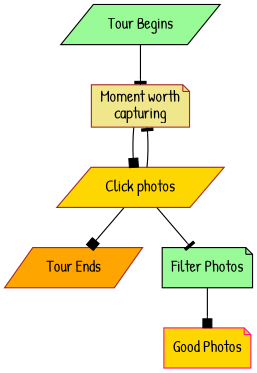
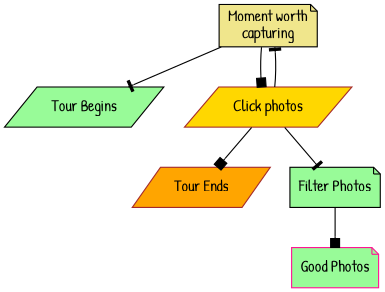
edge "Tour Begins" -> "Moment worth capturing": reversed
node "Moment worth capturing": color brown -> black
node "Good Photos": fillcolor gold -> palegreen
